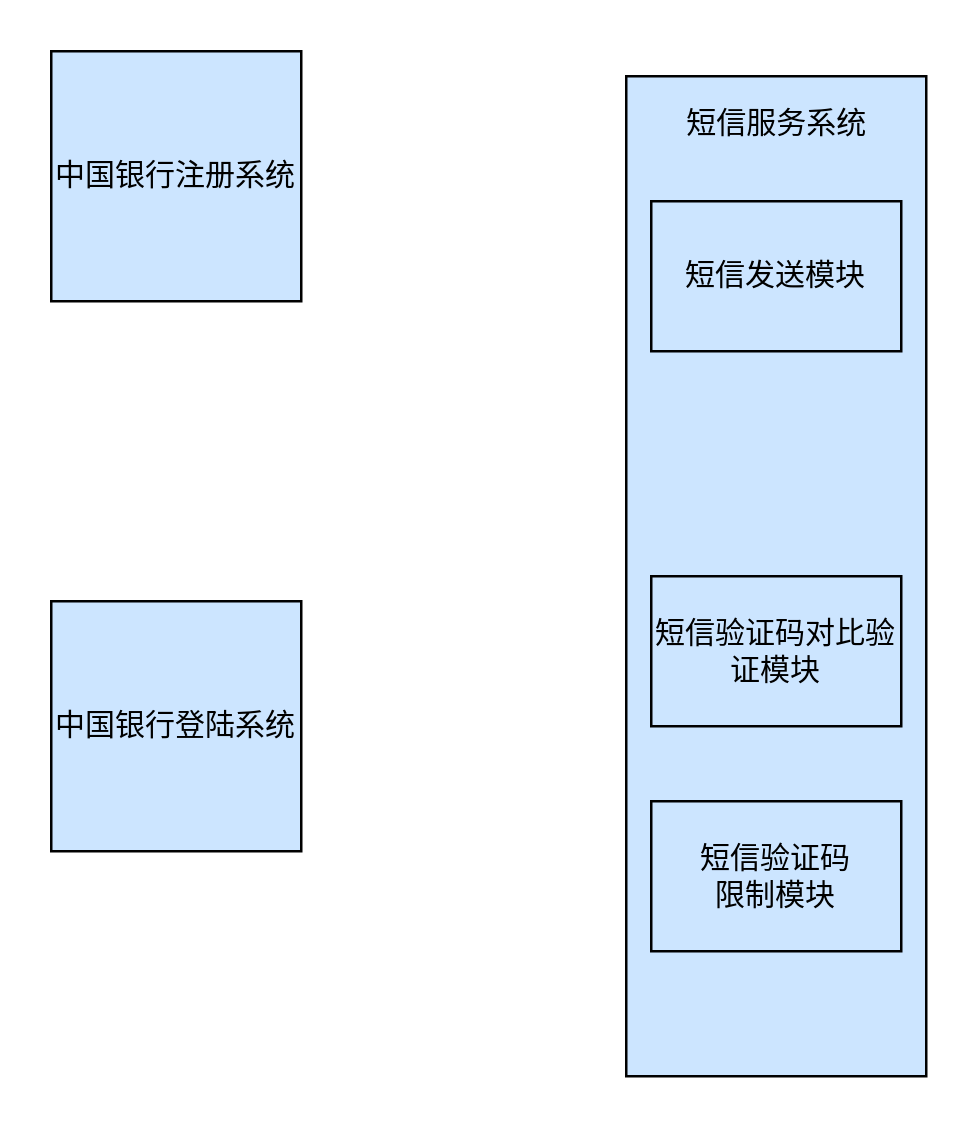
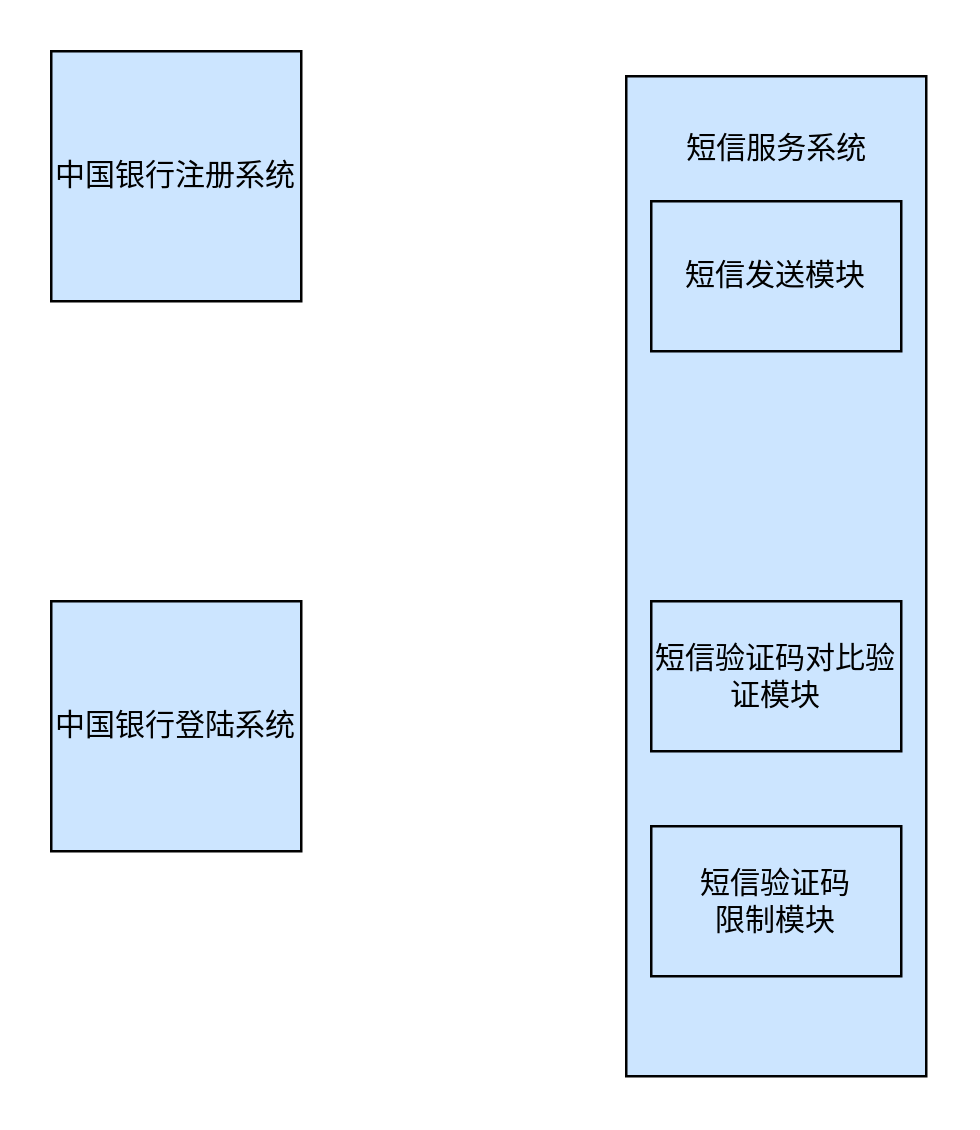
node "短信服务系统": moved (776, 124) -> (776, 149)
node "短信验证码对比验证模块": moved (776, 651) -> (776, 676)
node "短信验证码 限制模块": moved (776, 876) -> (776, 901)
